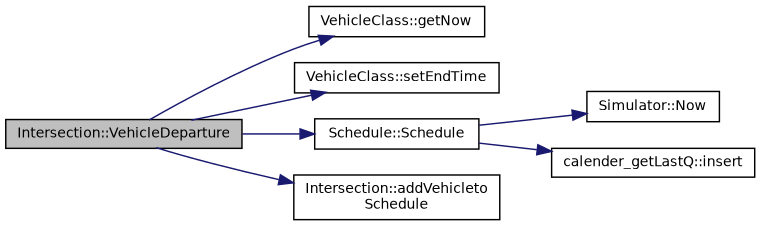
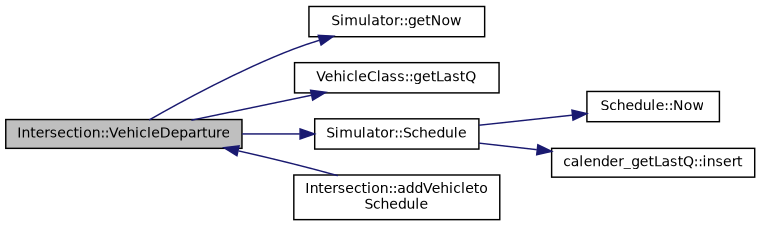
node "VehicleClass::getNow": label "VehicleClass::getNow" -> "Simulator::getNow"
node "VehicleClass::setEndTime": label "VehicleClass::setEndTime" -> "VehicleClass::getLastQ"
node "Simulator::Now": label "Simulator::Now" -> "Schedule::Now"
node "Schedule::Schedule": label "Schedule::Schedule" -> "Simulator::Schedule"
edge "Intersection::VehicleDeparture" -> "Intersection::addVehicleto Schedule": reversed
